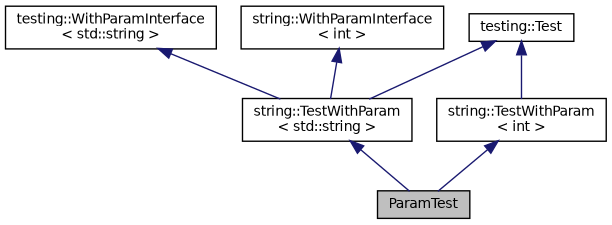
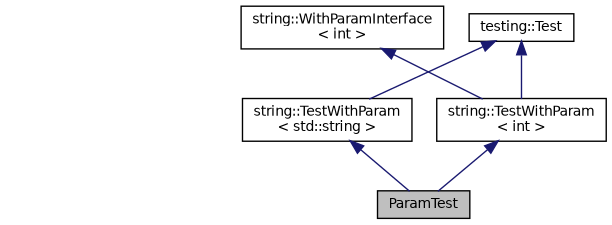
node "testing::WithParamInterface < std::string >": removed
edge "string::TestWithParam < std::string >" -> "string::WithParamInterface < int >": now "string::TestWithParam < int >" -> "string::WithParamInterface < int >"
